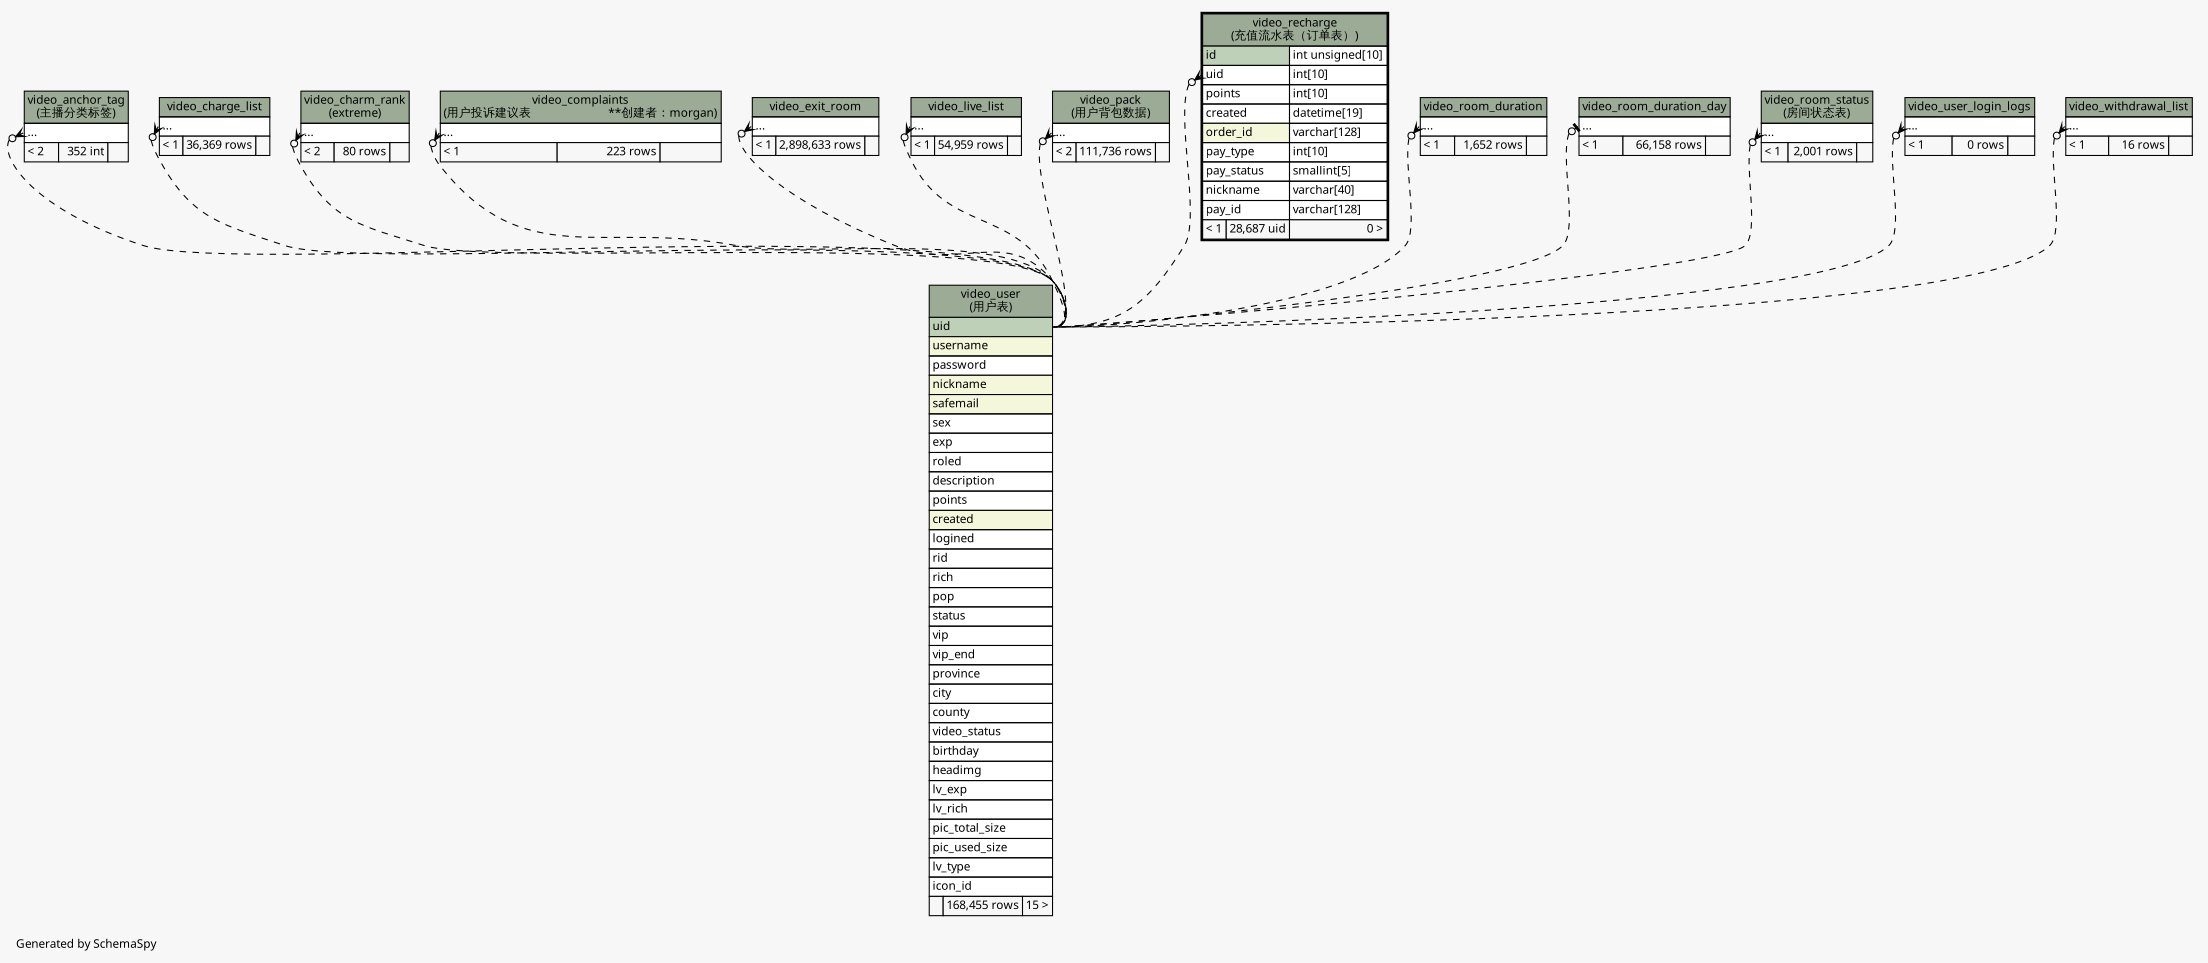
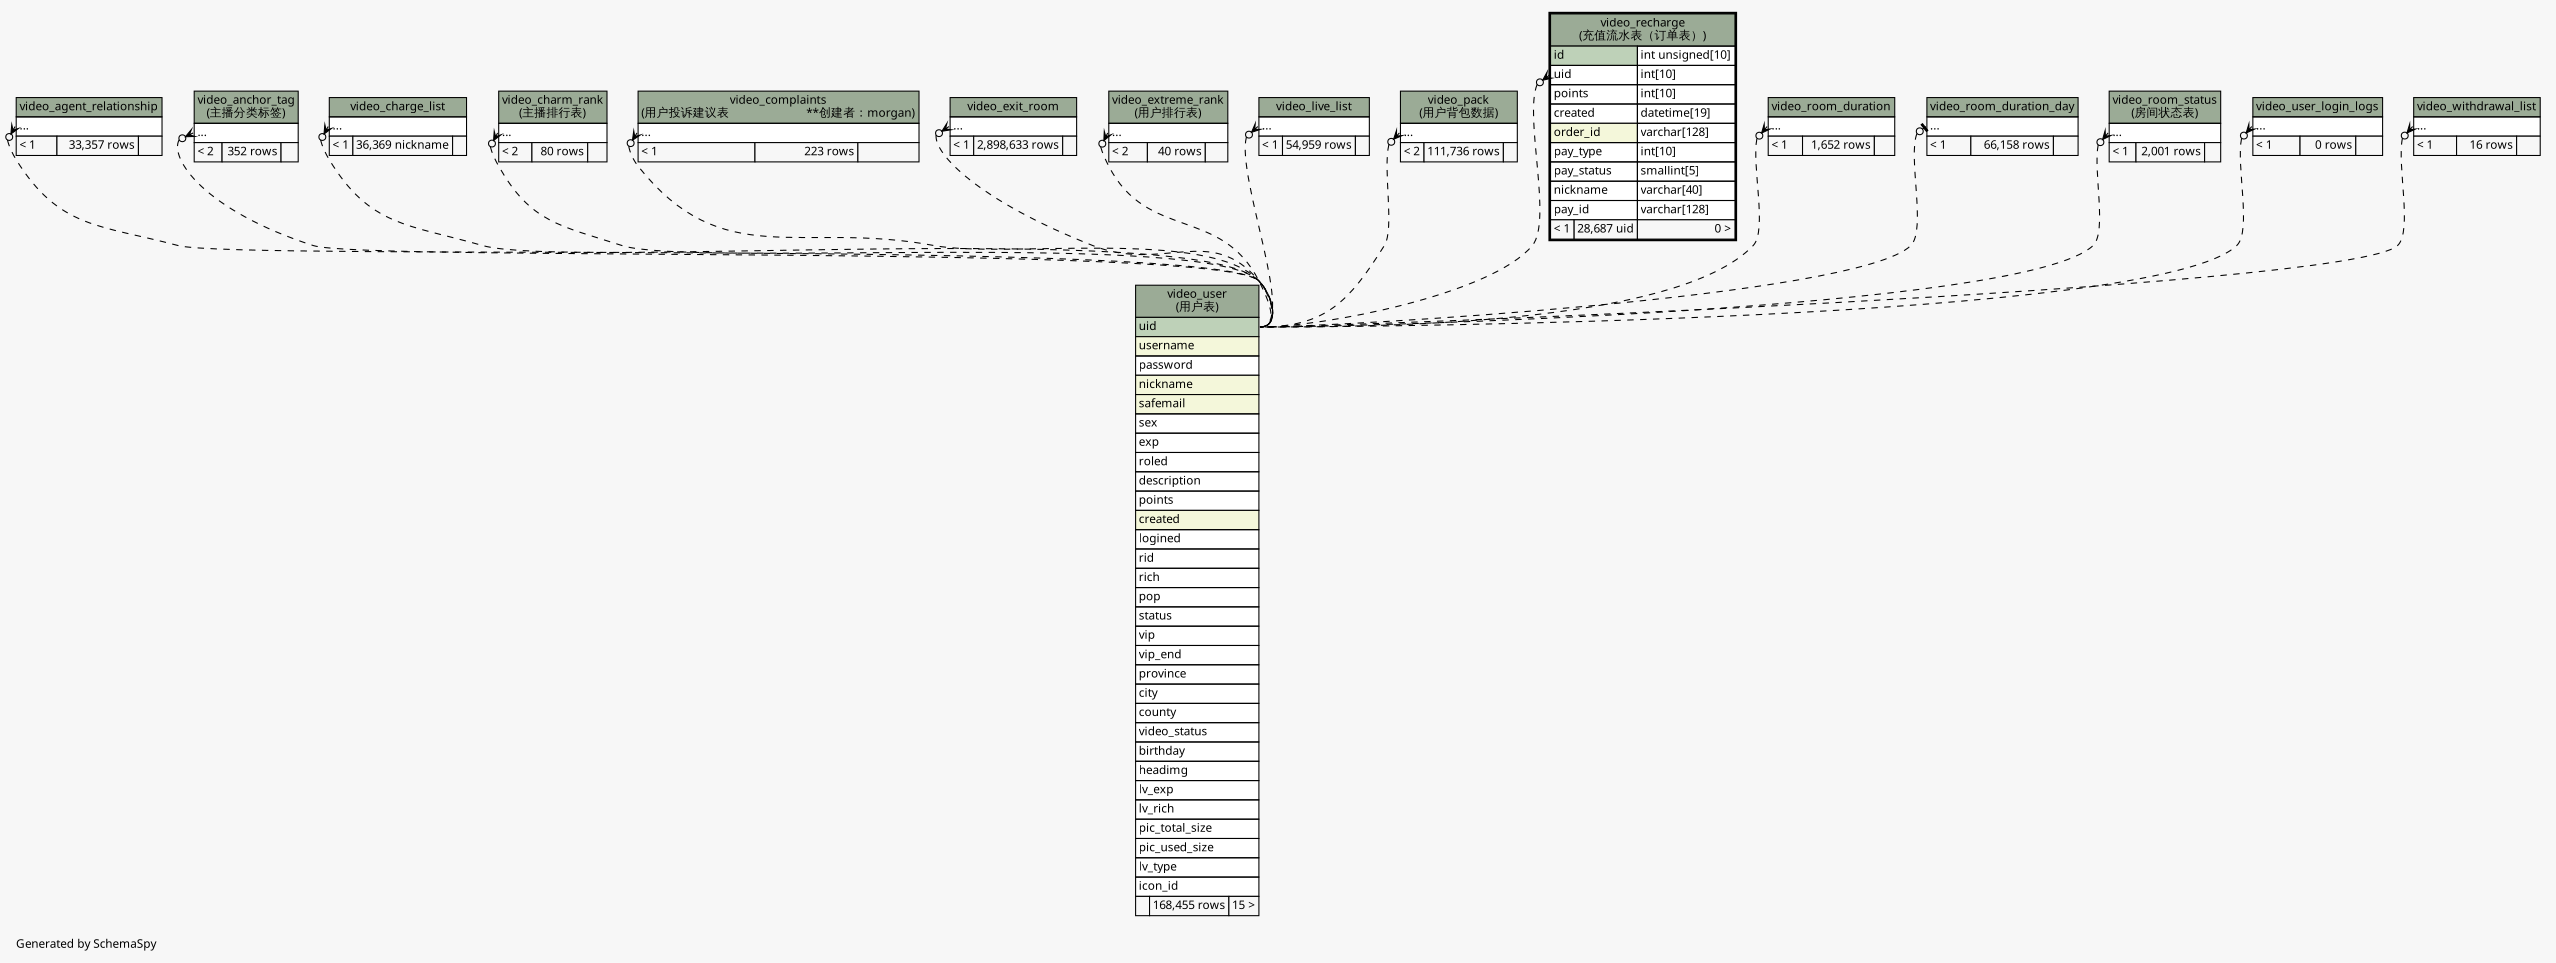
node "video_charm_rank": text "(extreme)" -> "(主播排行表)"
node "video_agent_relationship": added
node "video_extreme_rank": added
node "video_charge_list": text "36,369 rows" -> "36,369 nickname"
node "video_anchor_tag": text "352 int" -> "352 rows"
